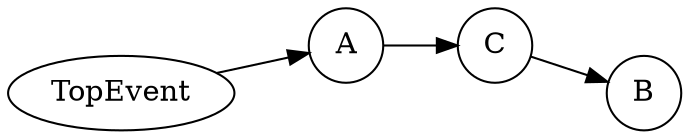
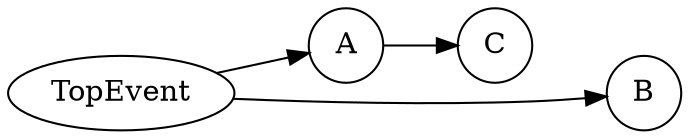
edge "C" -> "B": now "TopEvent" -> "B"
